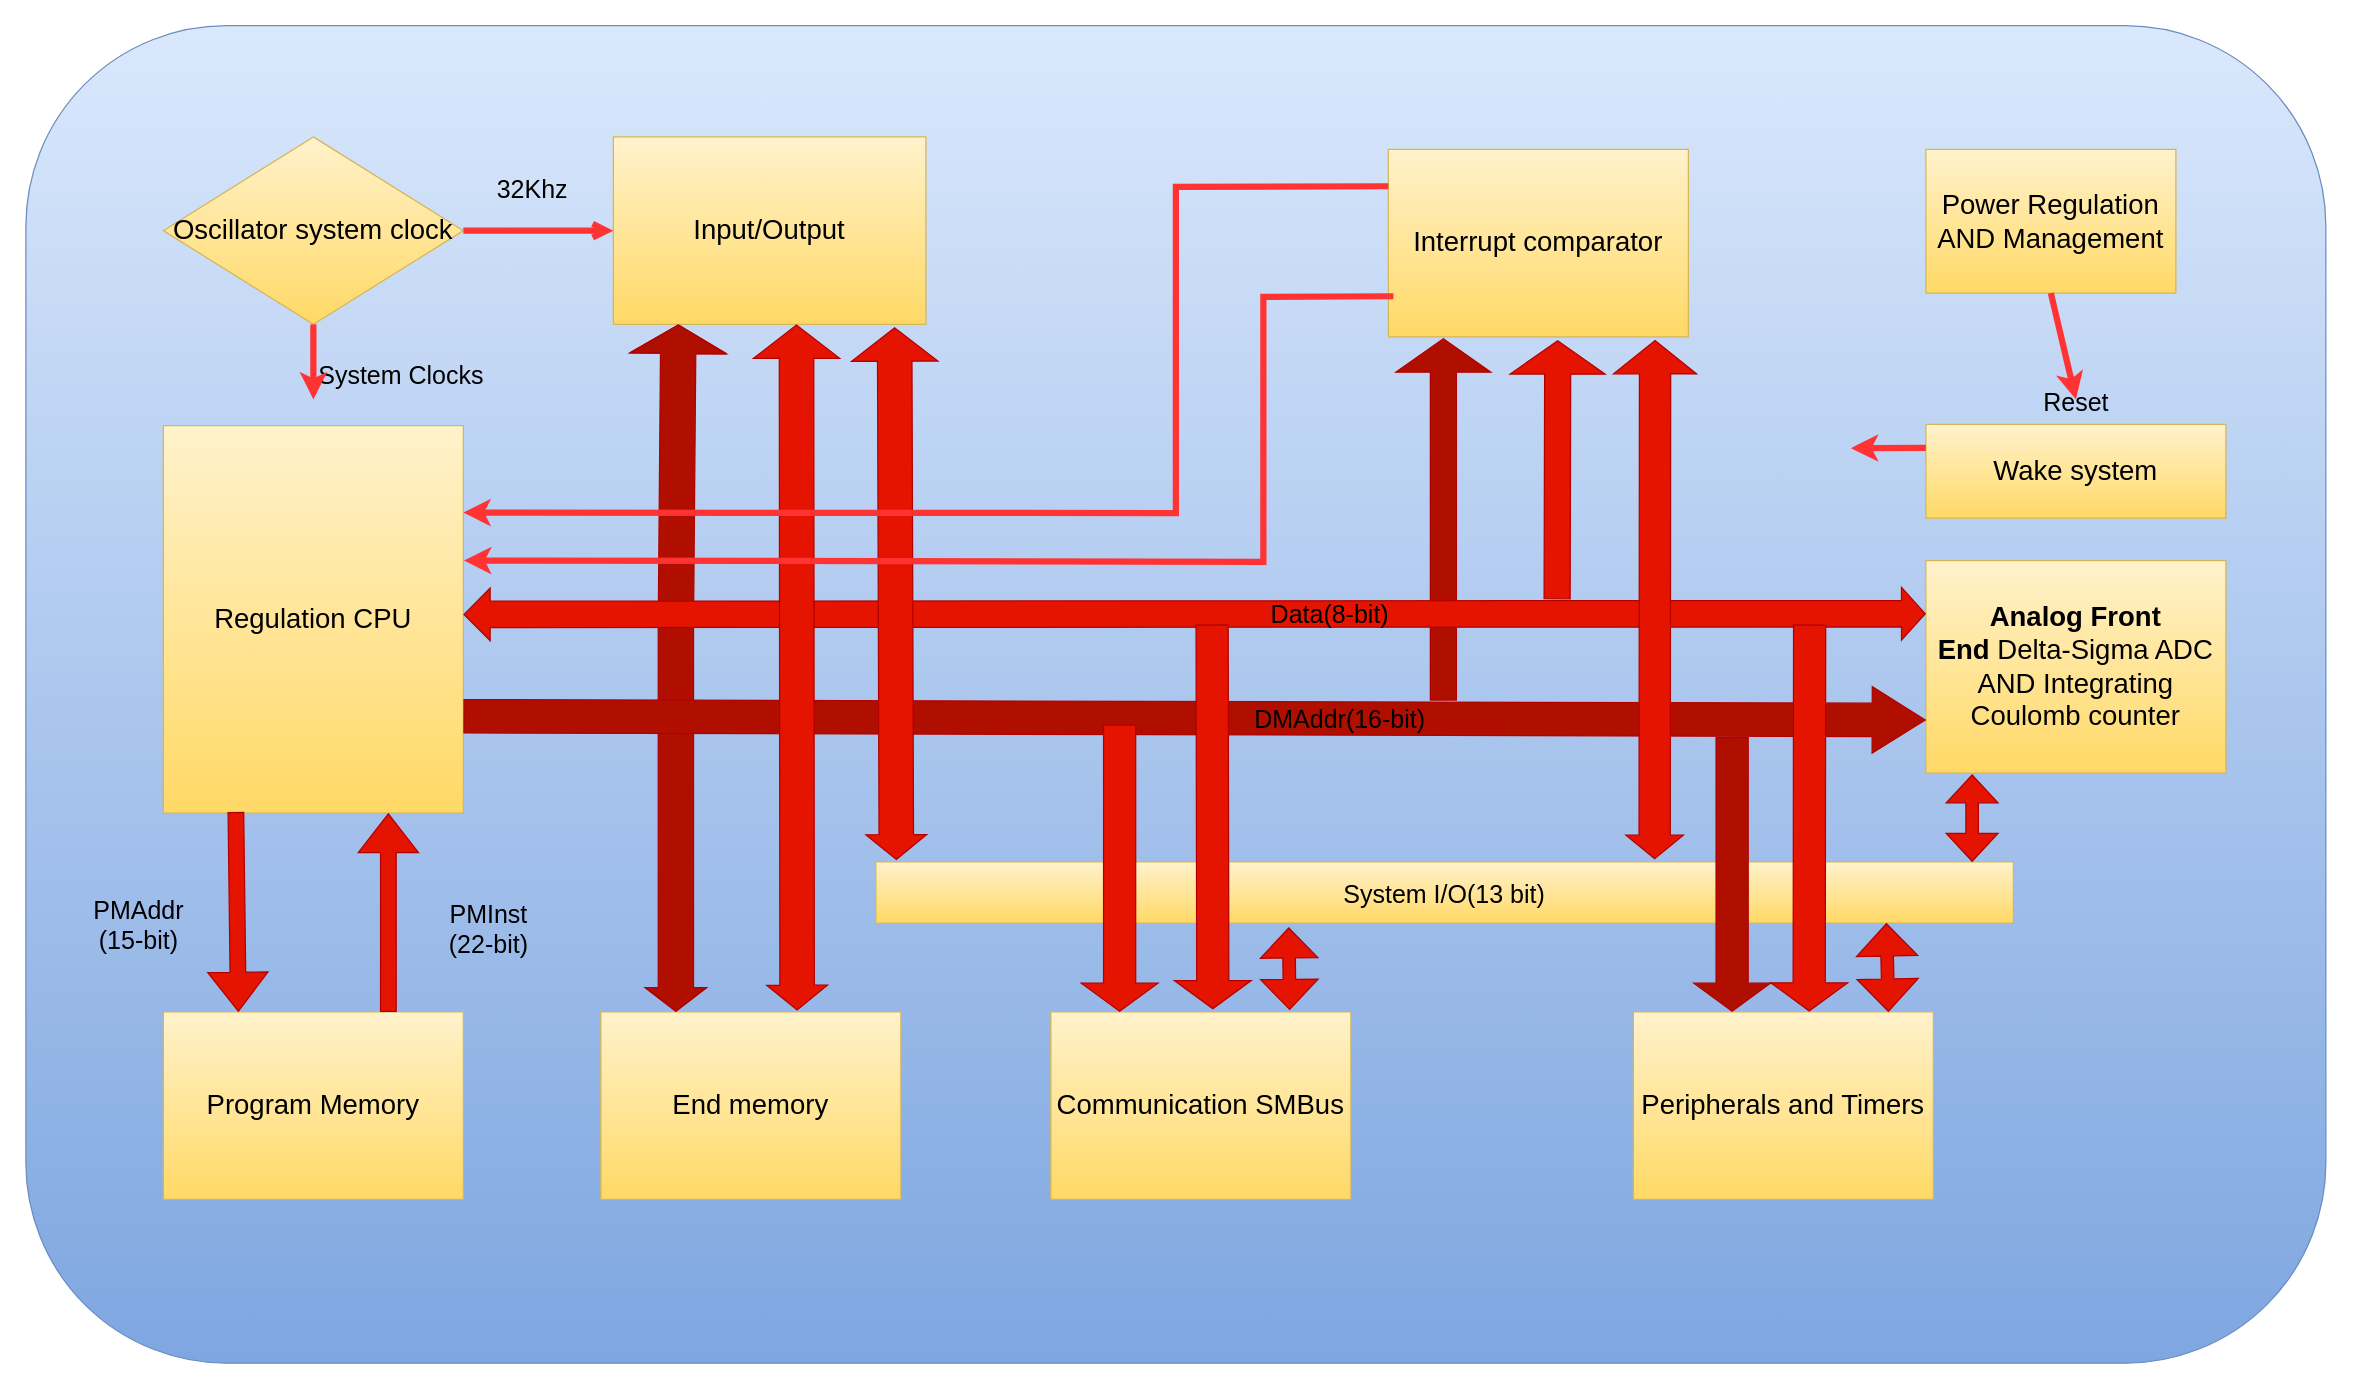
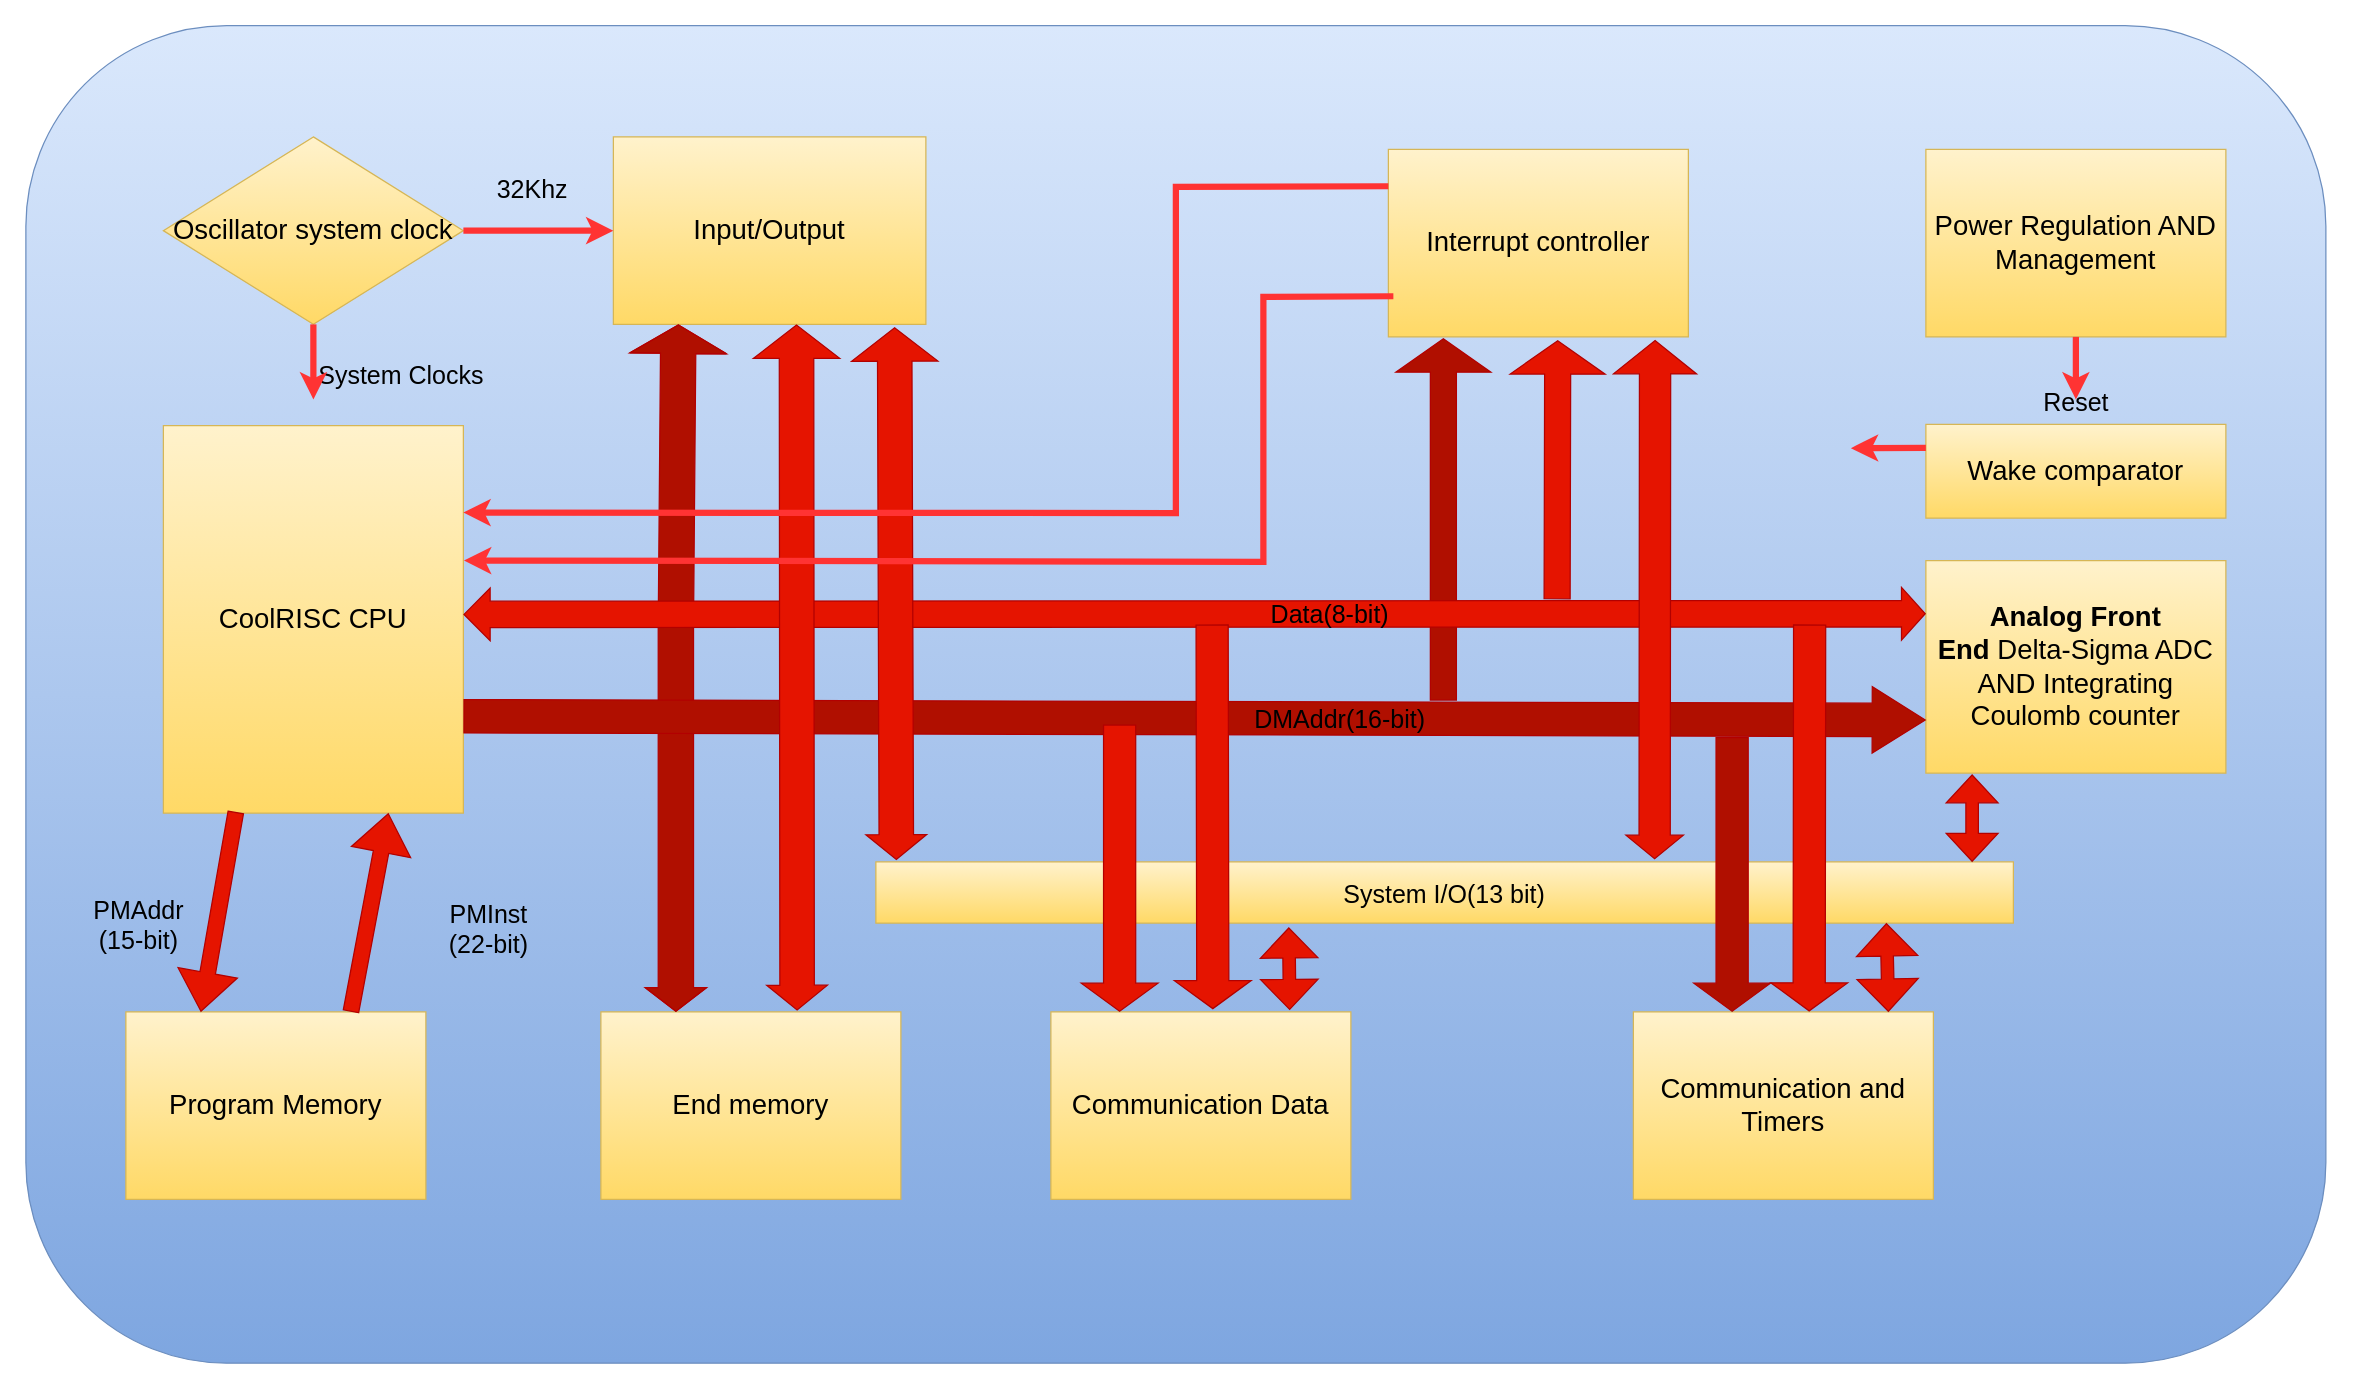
node "Power Regulation AND Management": size 250x144 -> 300x188
edge "Oscillator system clock" -> "Input/Output": arrowhead open -> classic
node "Interrupt comparator": label "Interrupt comparator" -> "Interrupt controller"
node "Wake system": label "Wake system" -> "Wake comparator"
node "Regulation CPU": label "Regulation CPU" -> "CoolRISC CPU"
node "Program Memory": moved (313, 1106) -> (276, 1106)
node "Communication SMBus": label "Communication SMBus" -> "Communication Data"
node "Peripherals and Timers": label "Peripherals and Timers" -> "Communication and Timers"
